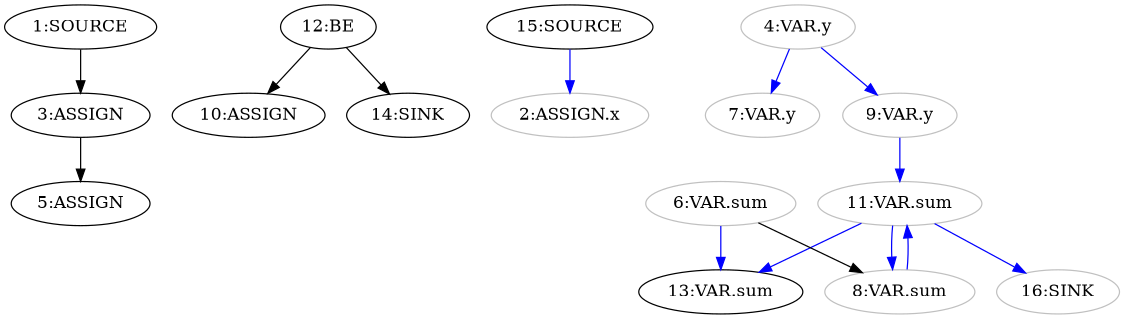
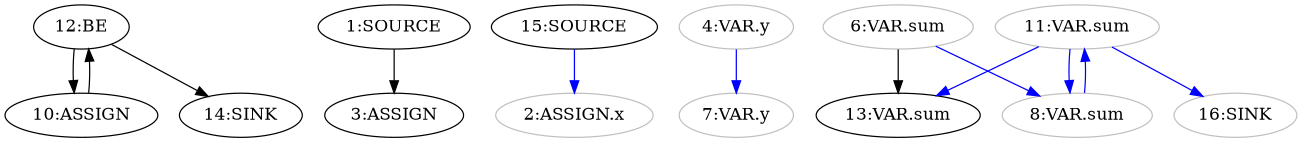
edge "10:ASSIGN" -> "12:BE": added
node "9:VAR.y": removed
node "5:ASSIGN": removed
edge "6:VAR.sum" -> "13:VAR.sum": color blue -> black
edge "6:VAR.sum" -> "8:VAR.sum": color black -> blue
